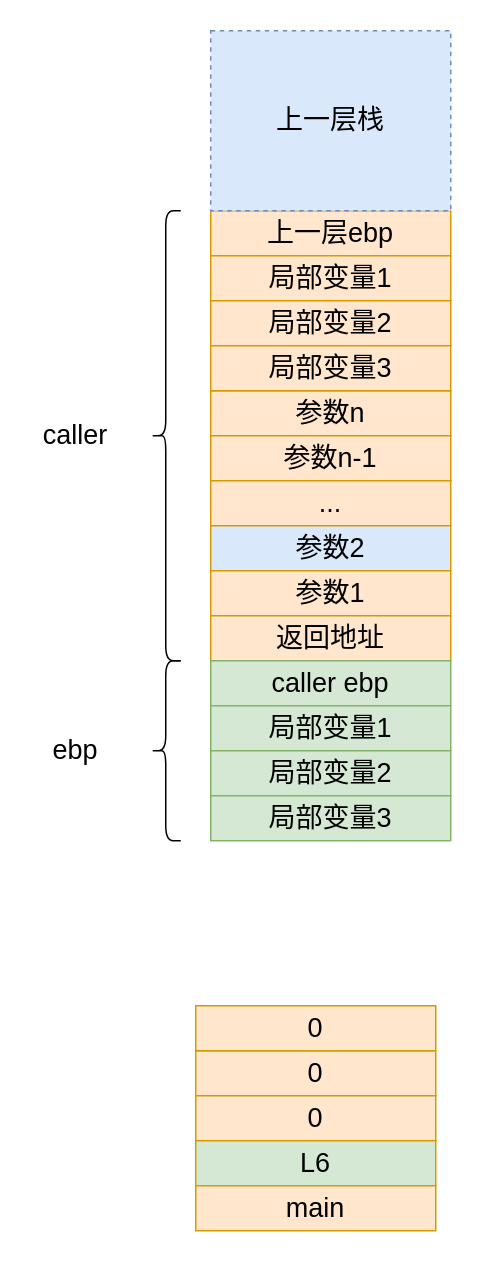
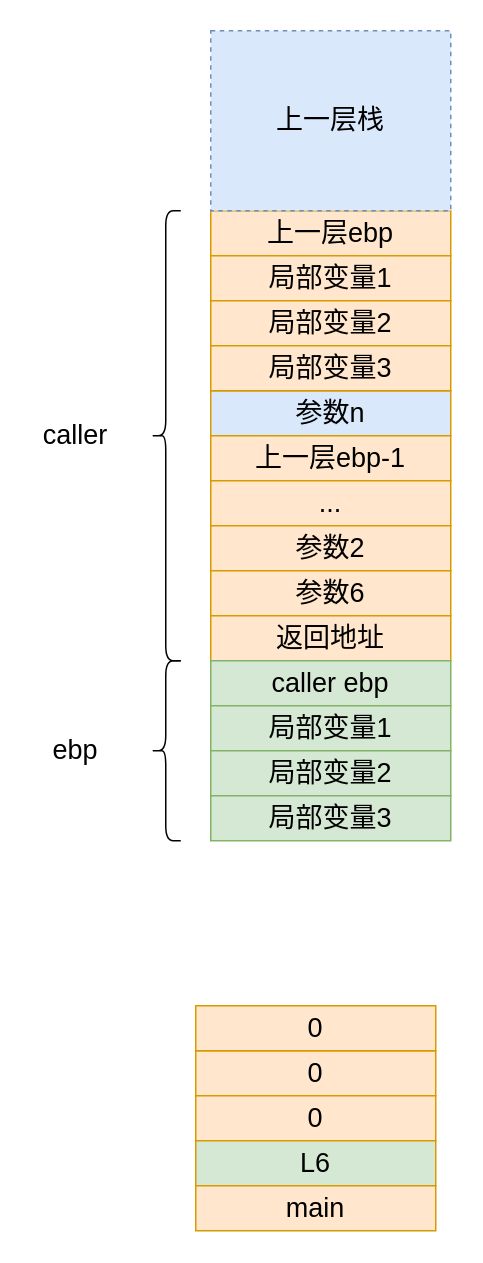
node "参数n": fillcolor #ffe6cc -> #dae8fc
node "参数n-1": label "参数n-1" -> "上一层ebp-1"
node "参数2": fillcolor #dae8fc -> #ffe6cc
node "参数1": label "参数1" -> "参数6"
